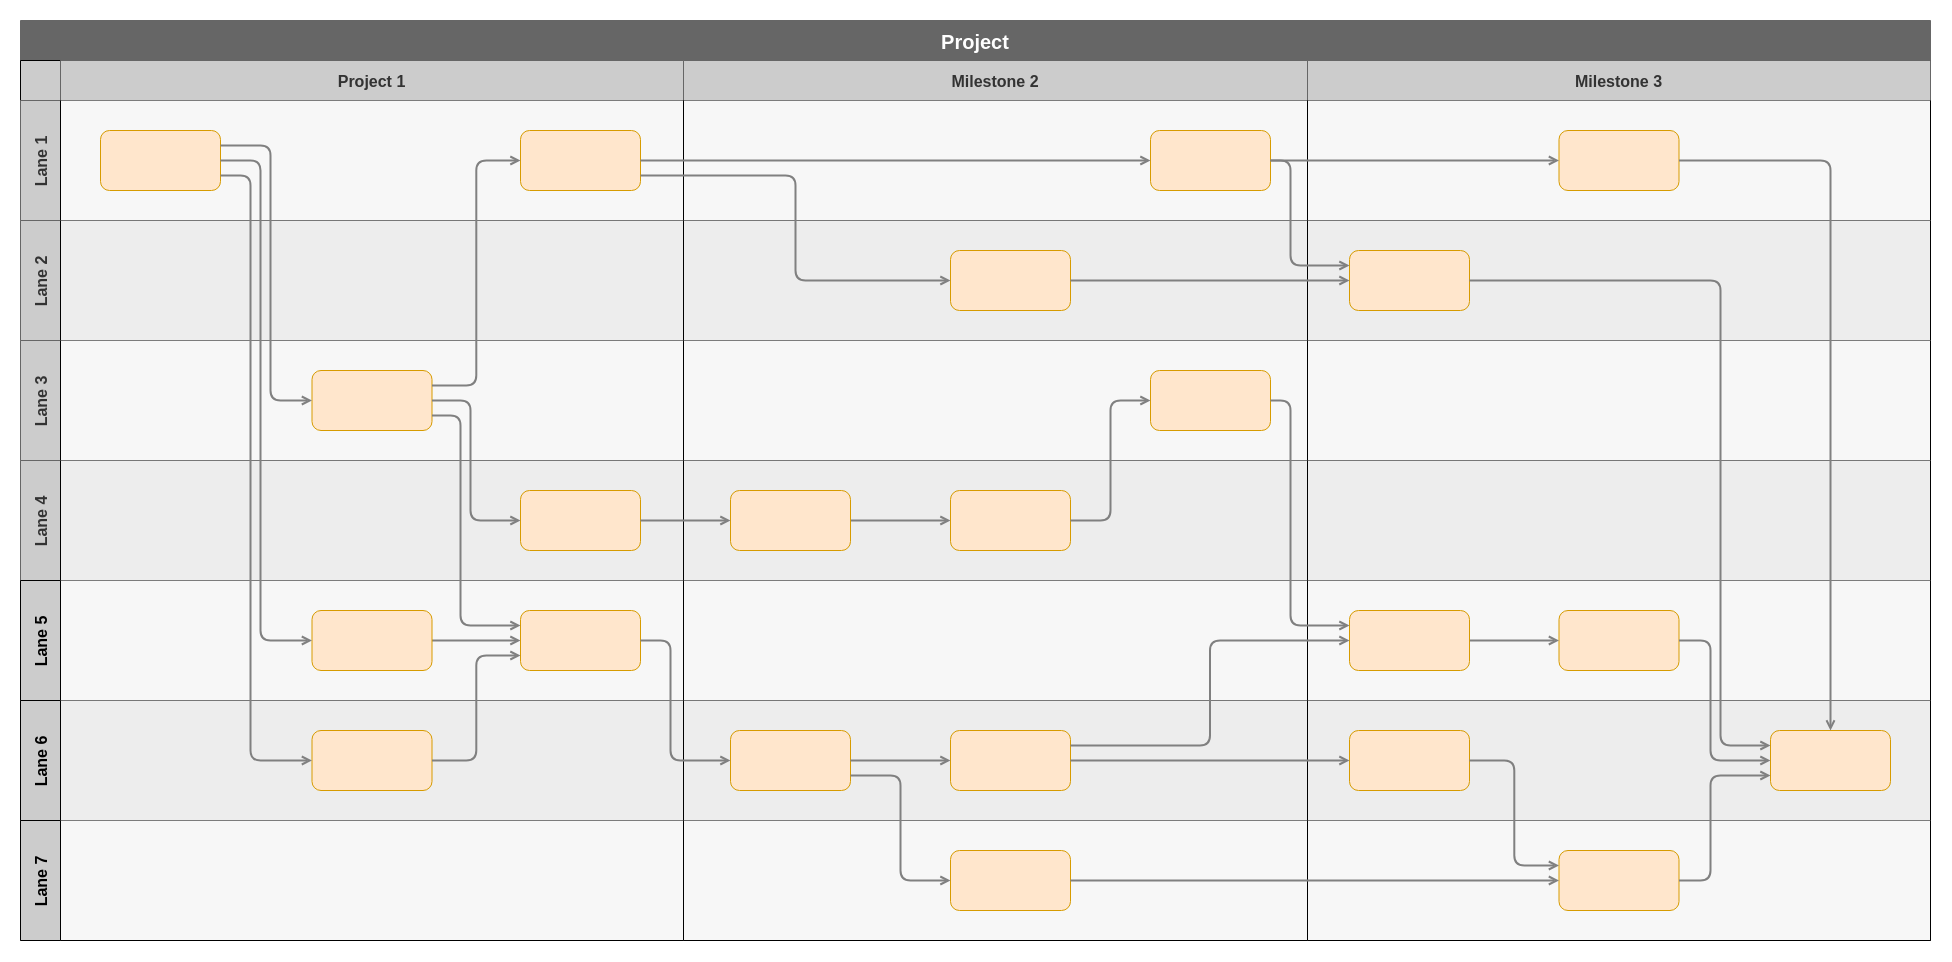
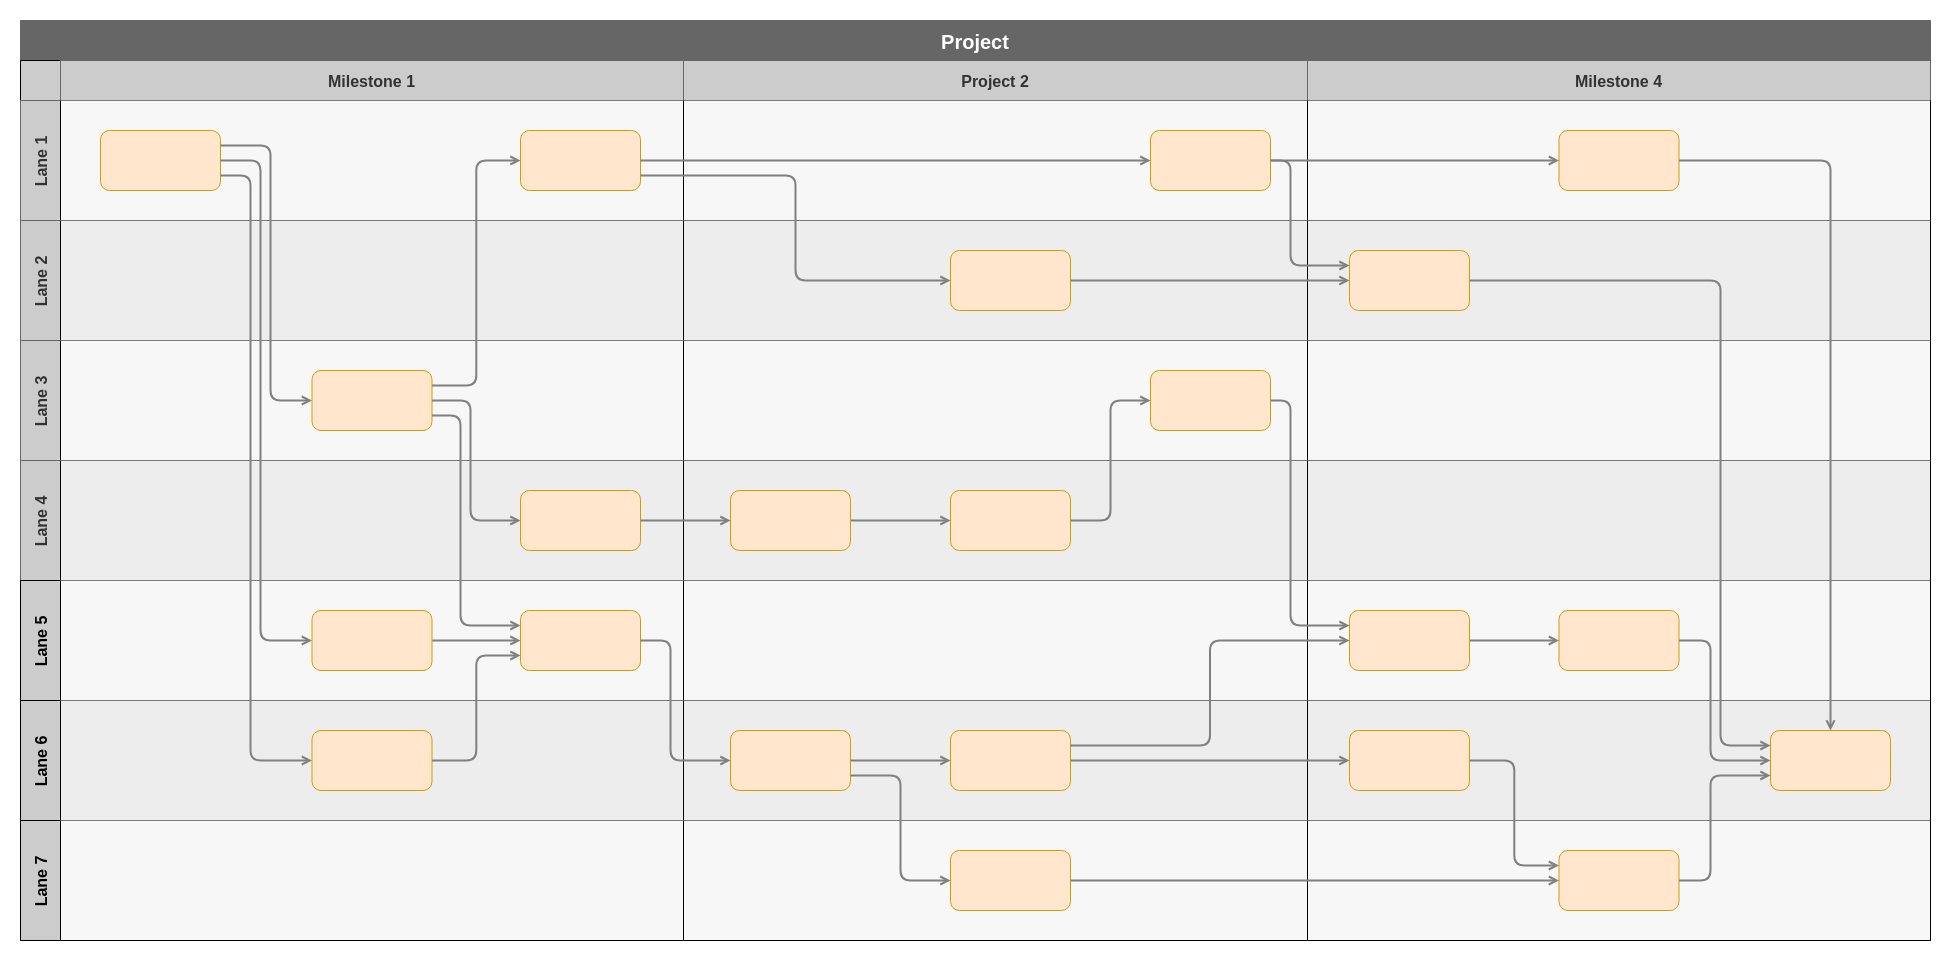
node "Project 1": label "Project 1" -> "Milestone 1"
node "Milestone 2": label "Milestone 2" -> "Project 2"
node "Milestone 3": label "Milestone 3" -> "Milestone 4"
